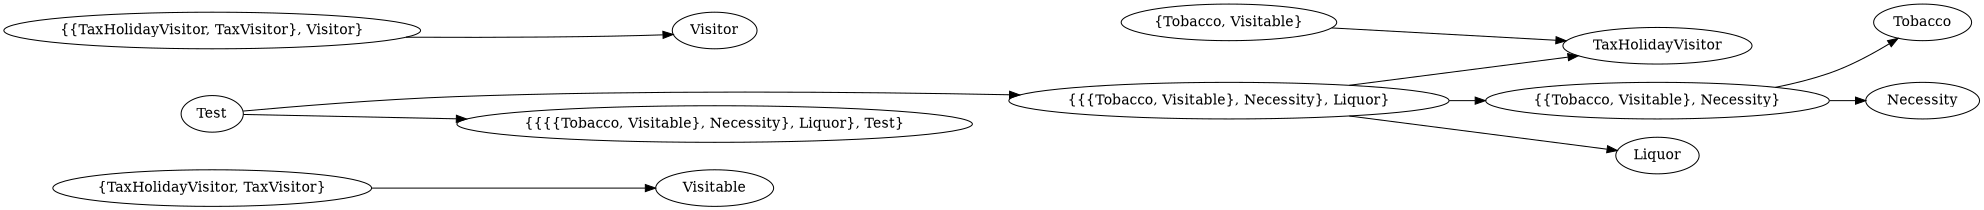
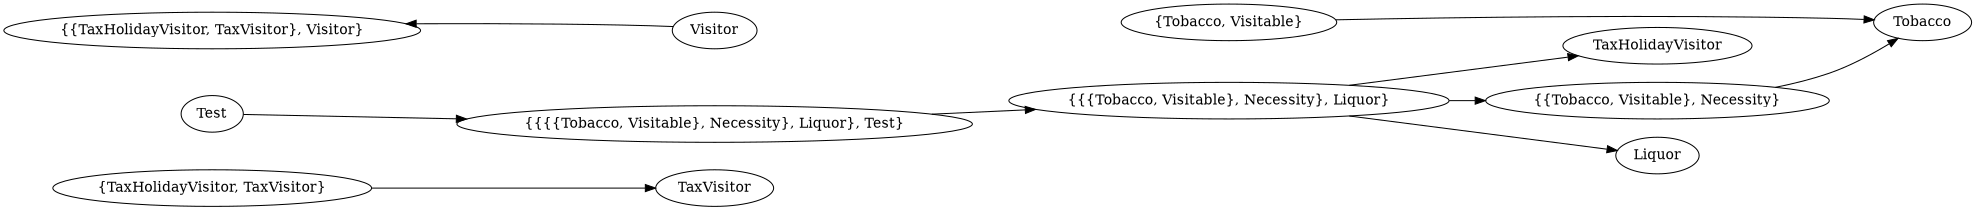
edge "{Tobacco, Visitable}" -> "TaxHolidayVisitor": now "{Tobacco, Visitable}" -> "Tobacco"
edge "{{TaxHolidayVisitor, TaxVisitor}, Visitor}" -> "Visitor": reversed
edge "Test" -> "{{{Tobacco, Visitable}, Necessity}, Liquor}": now "{{{{Tobacco, Visitable}, Necessity}, Liquor}, Test}" -> "{{{Tobacco, Visitable}, Necessity}, Liquor}"
node "Necessity": removed
node "Visitable": label "Visitable" -> "TaxVisitor"
